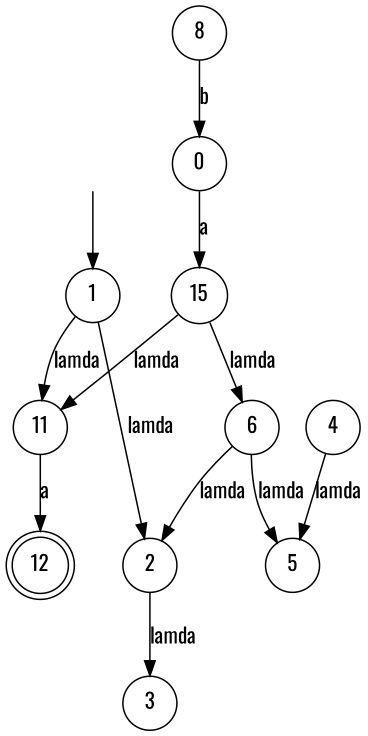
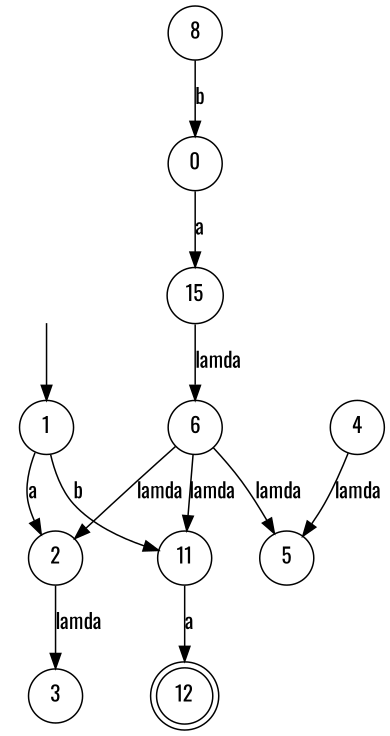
edge "15" -> "11": now "6" -> "11"
edge "1" -> "11": label "lamda" -> "b"
edge "1" -> "2": label "lamda" -> "a"
